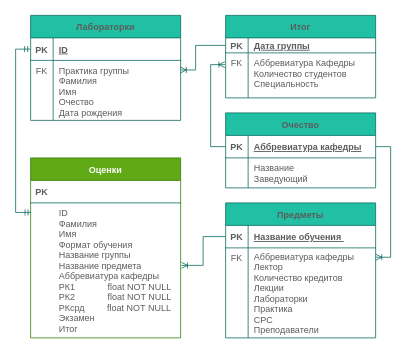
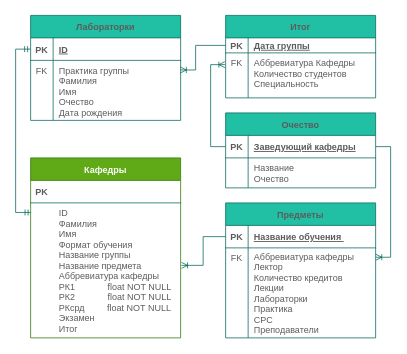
node "Аббревиатура кафедры": label "Аббревиатура кафедры" -> "Заведующий кафедры"
node "Название Заведующий": label "Название Заведующий" -> "Название Очество"
node "Оценки": label "Оценки" -> "Кафедры"
